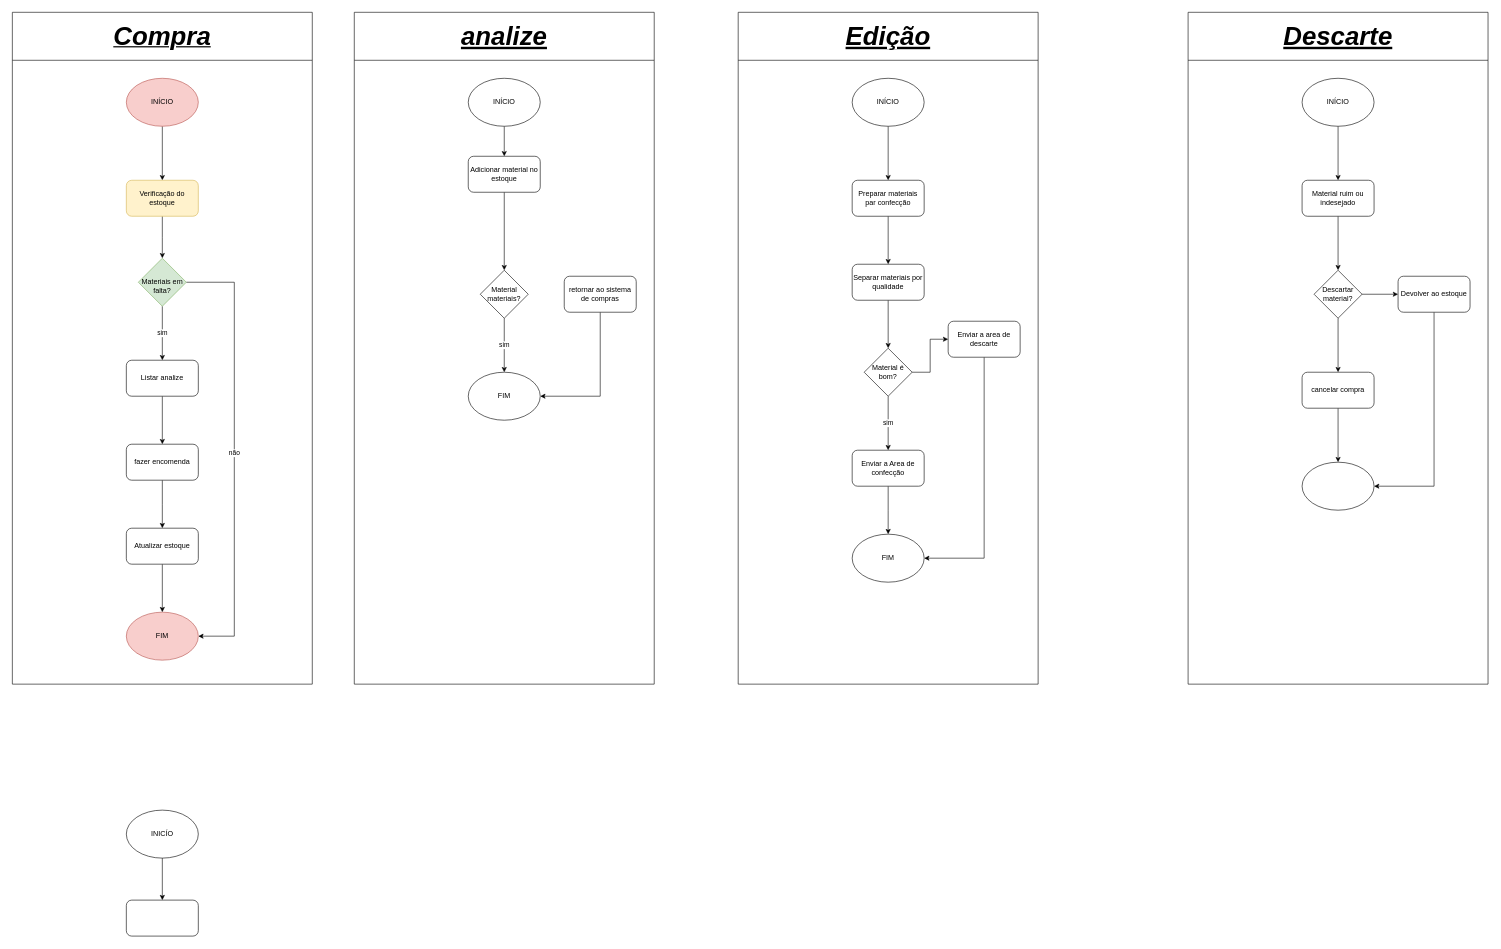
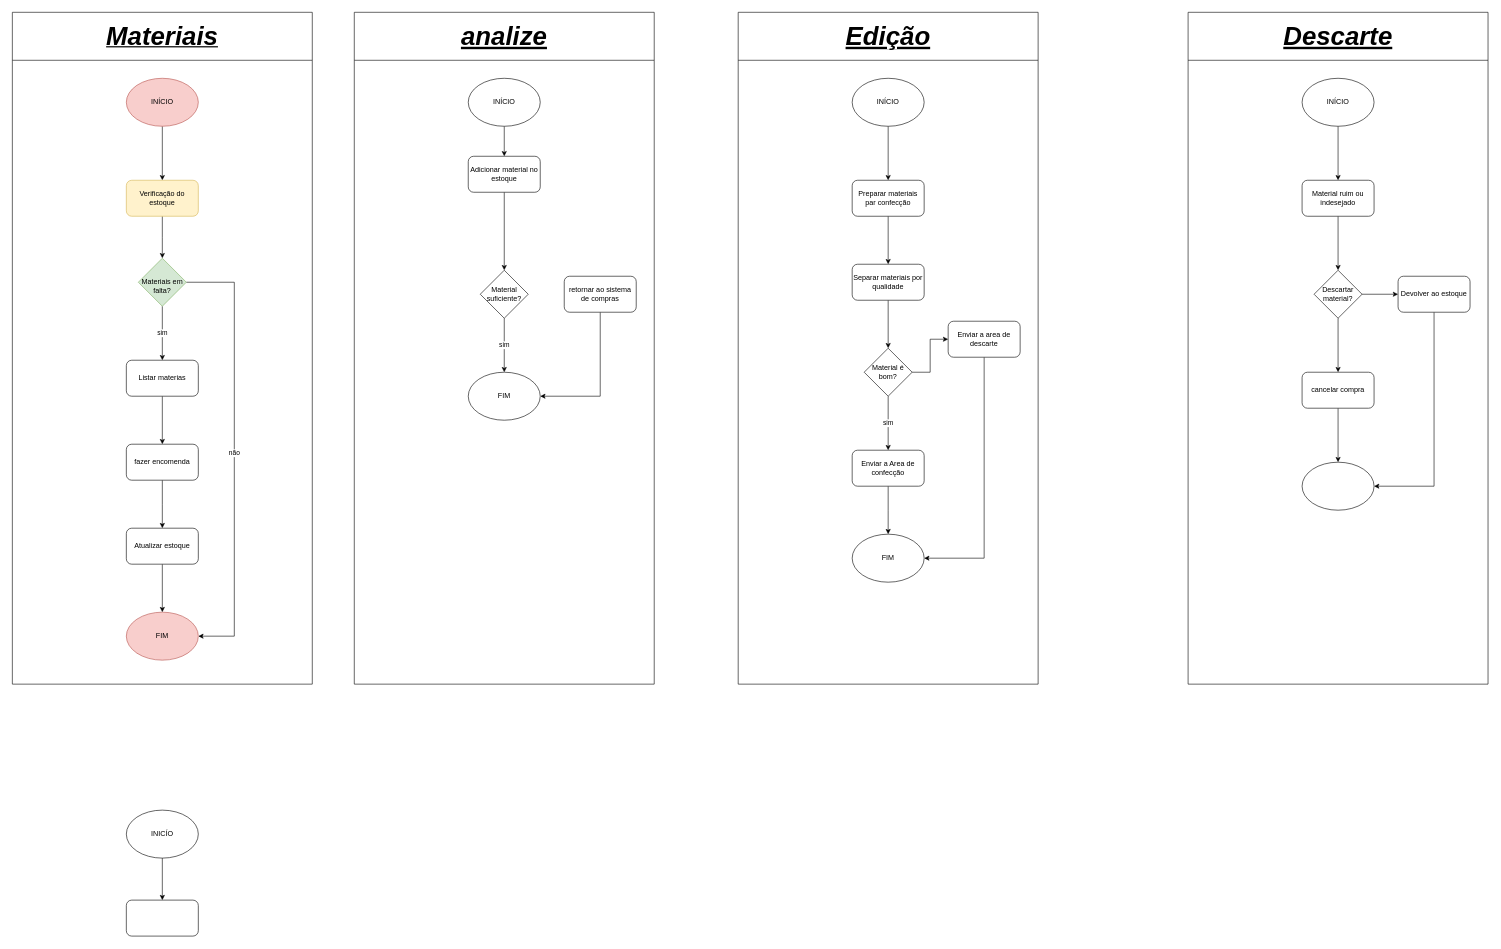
node "Compra": label "Compra" -> "Materiais"
node "Material materiais?": label "Material materiais?" -> "Material suficiente?"
node "Listar analize": label "Listar analize" -> "Listar materias"
